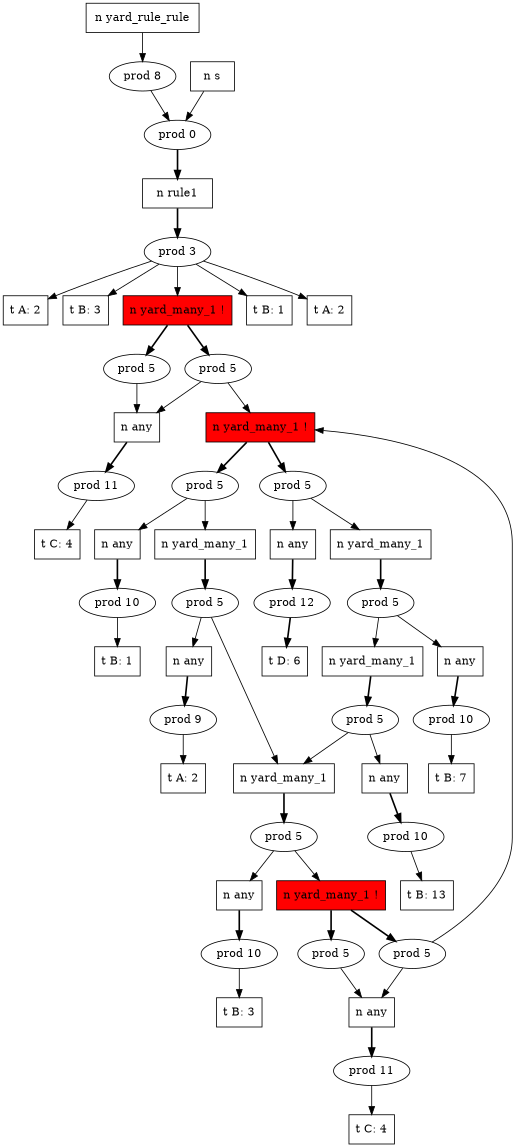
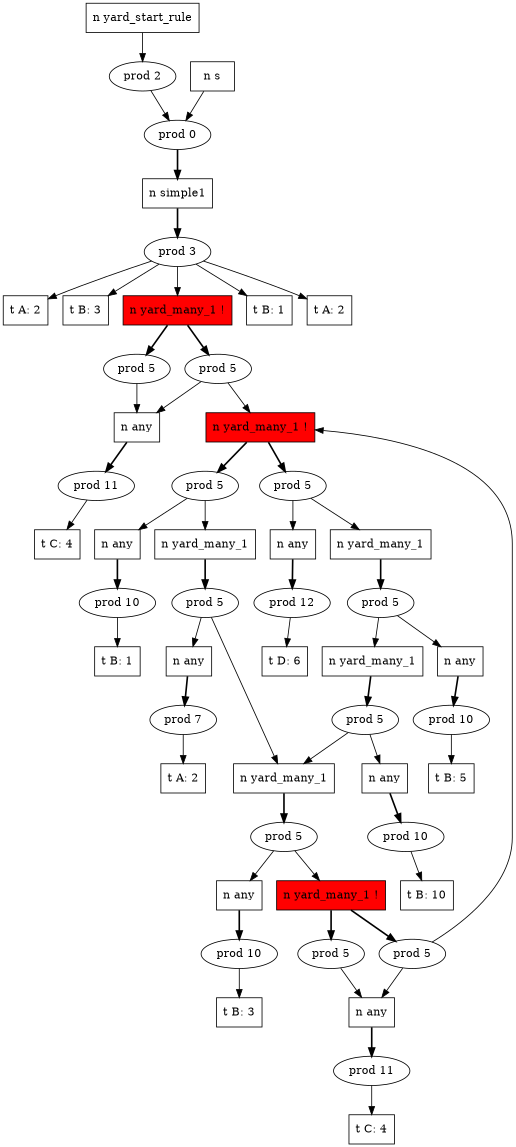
node "n yard_rule_rule": label "n yard_rule_rule" -> "n yard_start_rule"
node "prod 8": label "prod 8" -> "prod 2"
node "n rule1": label "n rule1" -> "n simple1"
edge "prod 12" -> "t D: 6": style bold -> solid
node "prod 9": label "prod 9" -> "prod 7"
node "t B: 7": label "t B: 7" -> "t B: 5"
node "t B: 13": label "t B: 13" -> "t B: 10"
